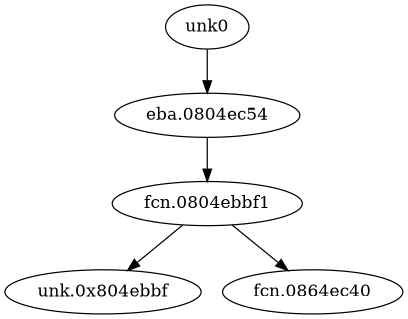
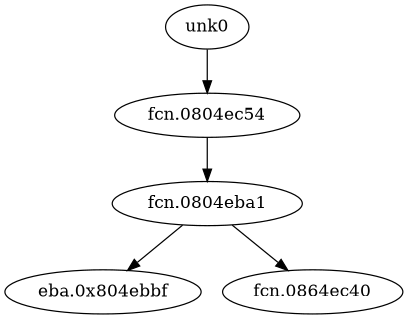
node "eba.0804ec54": label "eba.0804ec54" -> "fcn.0804ec54"
node "fcn.0804ebbf1": label "fcn.0804ebbf1" -> "fcn.0804eba1"
node "unk.0x804ebbf": label "unk.0x804ebbf" -> "eba.0x804ebbf"
